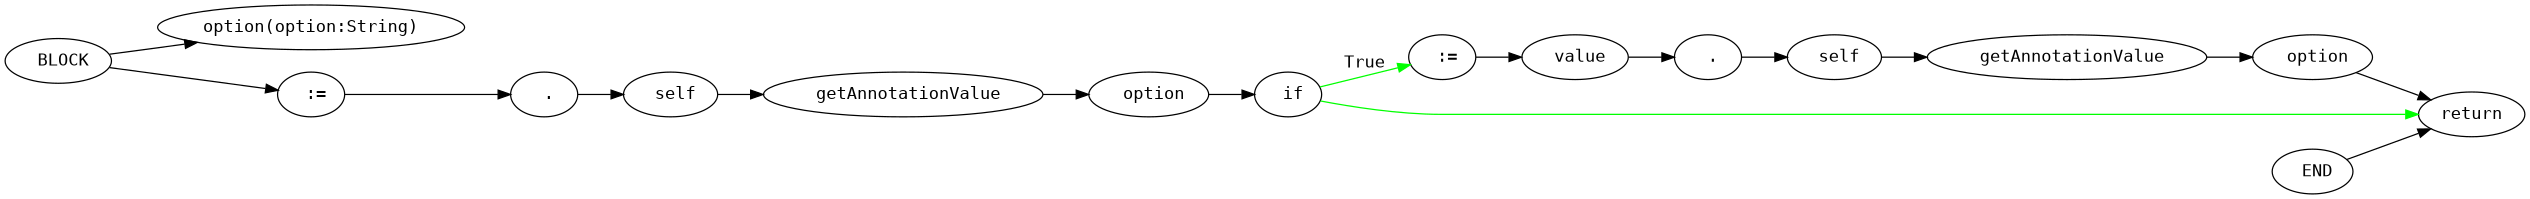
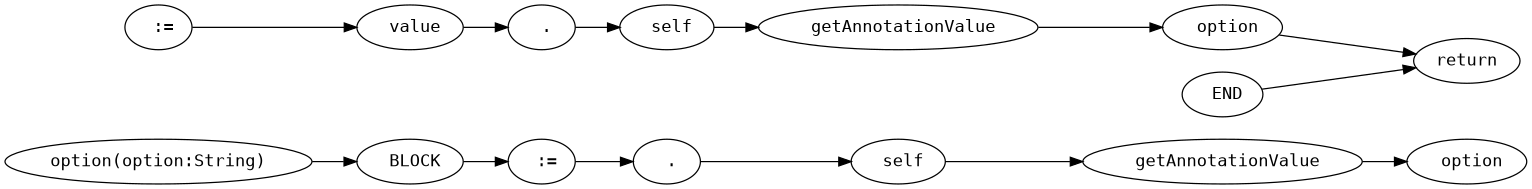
edge "BLOCK" -> "option(option:String)": reversed
node "if": removed
